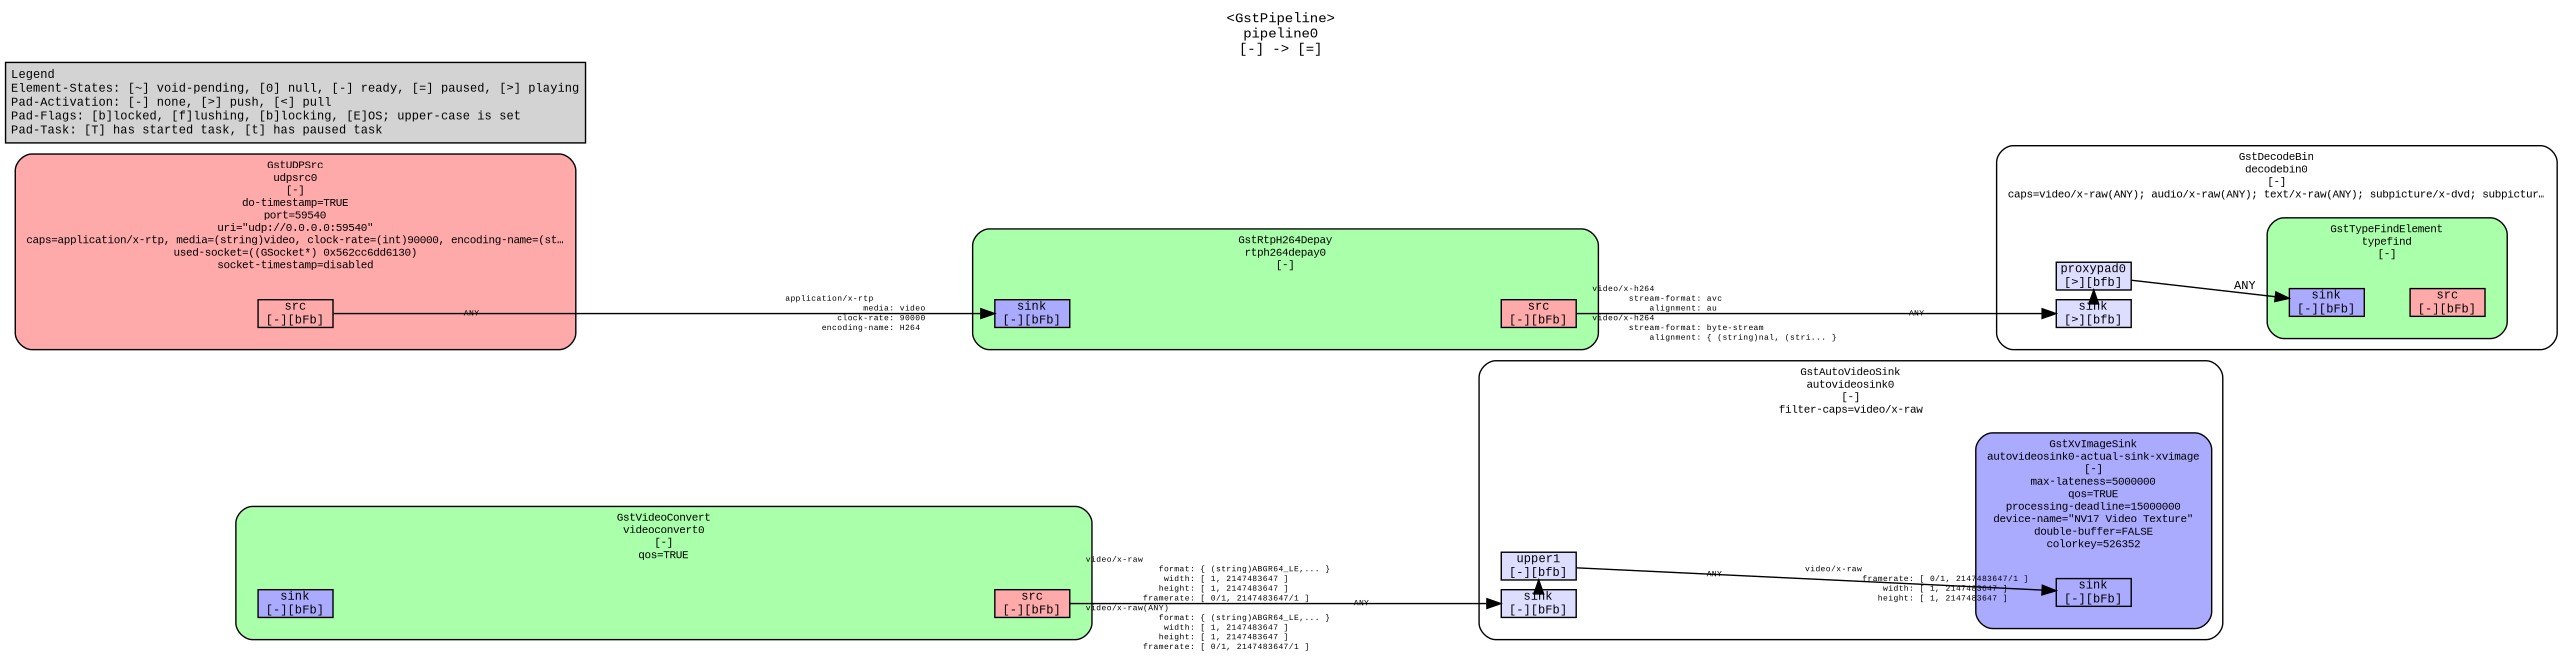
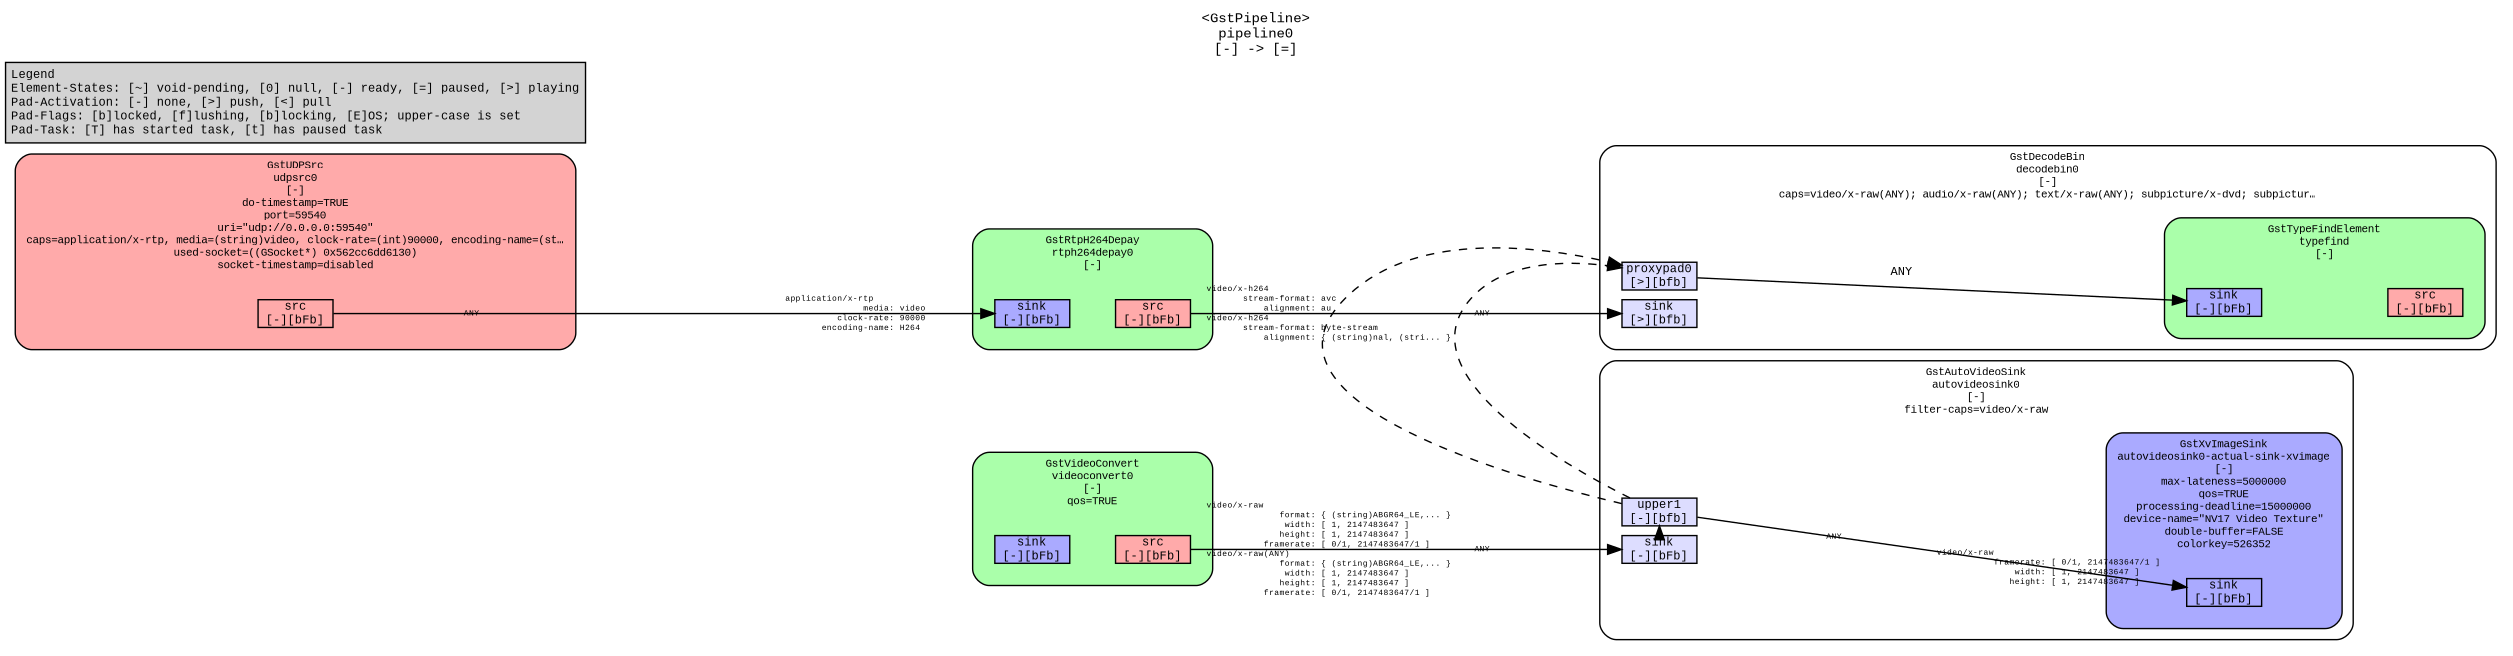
edge "sink [>][bfb]" -> "proxypad0 [>][bfb]": now "upper1 [-][bfb]" -> "proxypad0 [>][bfb]"
